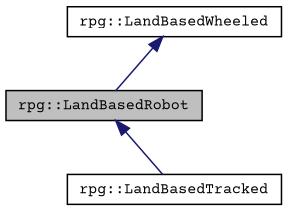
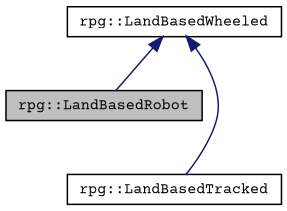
edge "rpg::LandBasedTracked" -> "rpg::LandBasedRobot": now "rpg::LandBasedTracked" -> "rpg::LandBasedWheeled"
